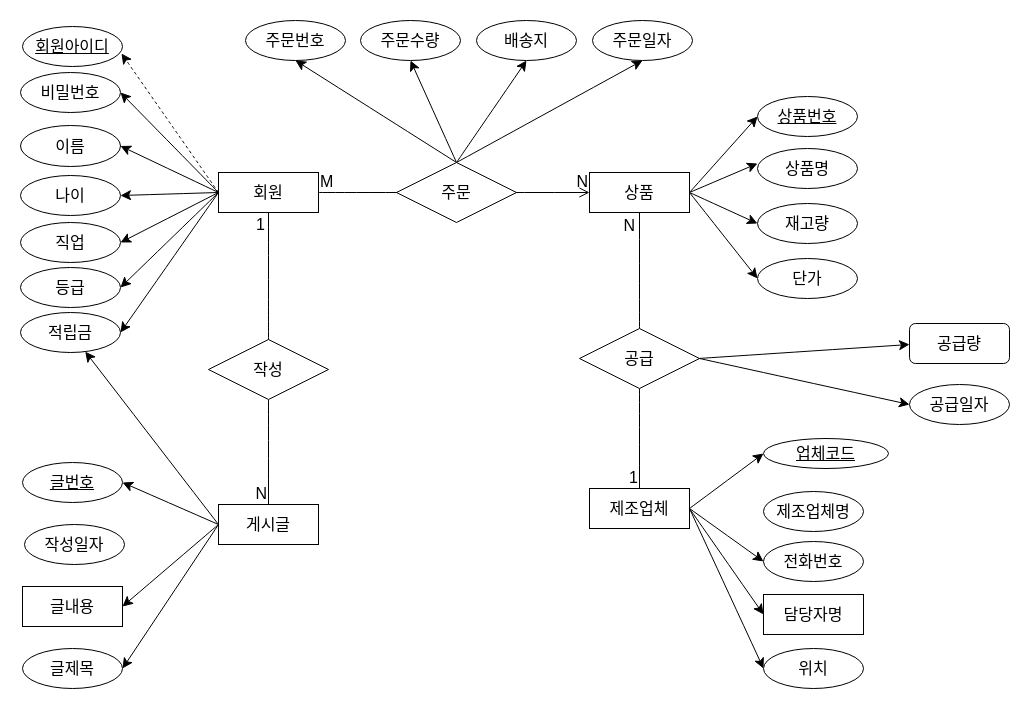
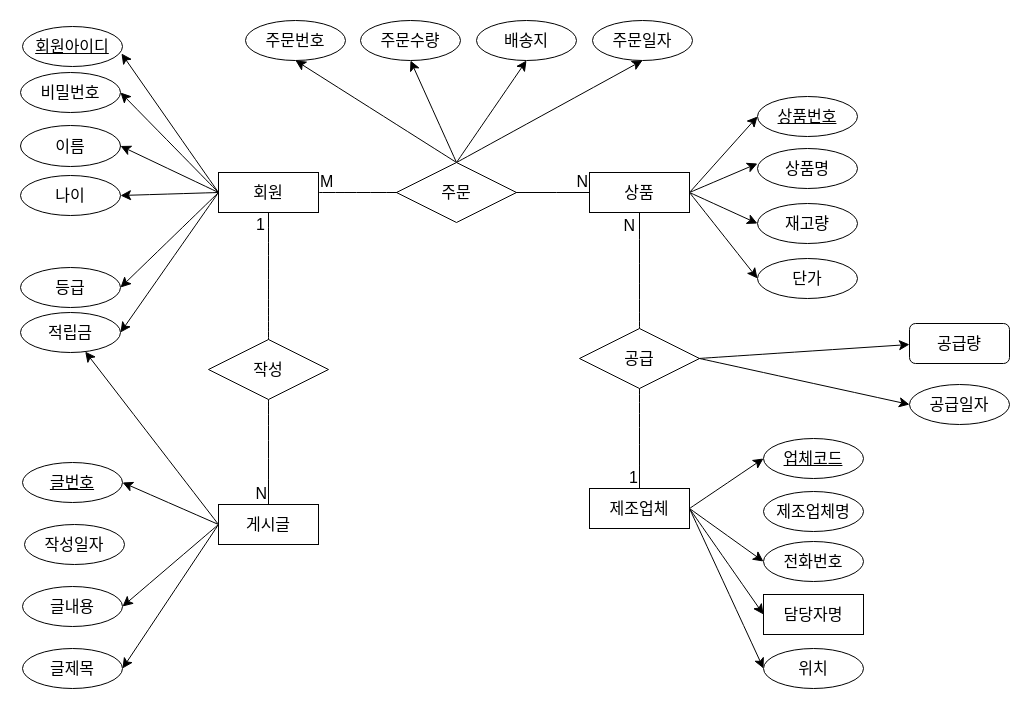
edge "회원" -> "회원아이디": style dashed -> solid
edge "회원" -> "상품": arrowhead open -> none
edge "회원" -> "직업": removed
node "직업": removed
node "업체코드": size 125x30 -> 100x40
node "글내용": shape rectangle -> ellipse
